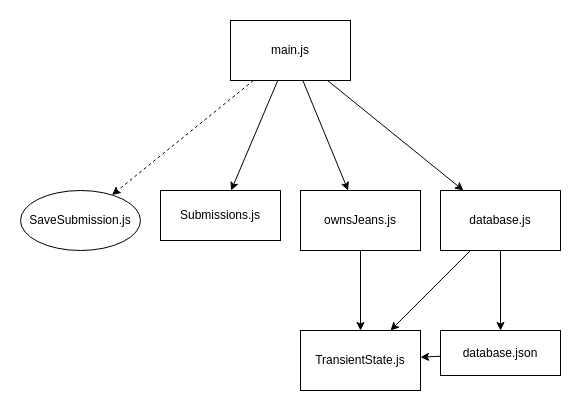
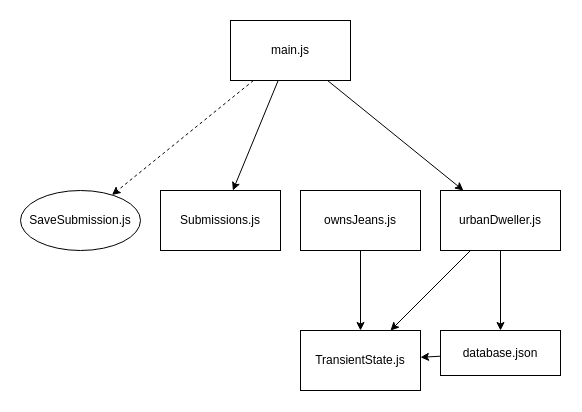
edge "main.js" -> "ownsJeans.js": removed
node "Submissions.js": size 120x50 -> 120x60
node "database.js": label "database.js" -> "urbanDweller.js"
